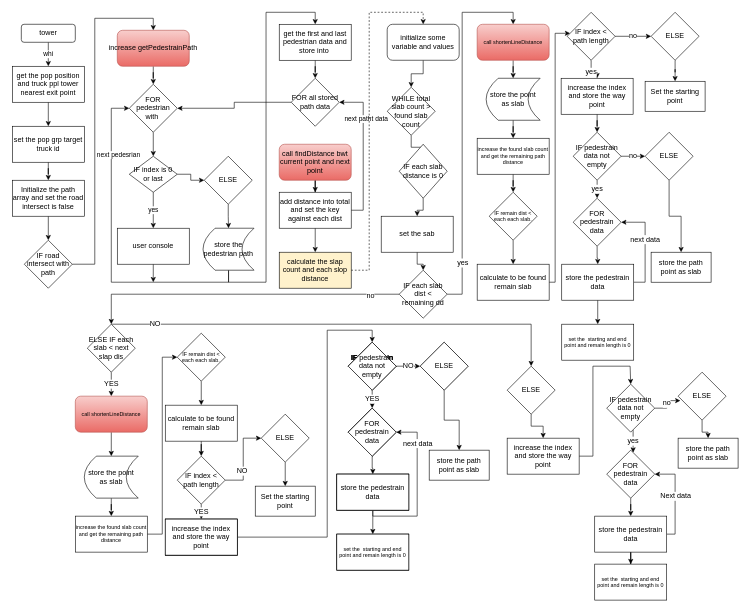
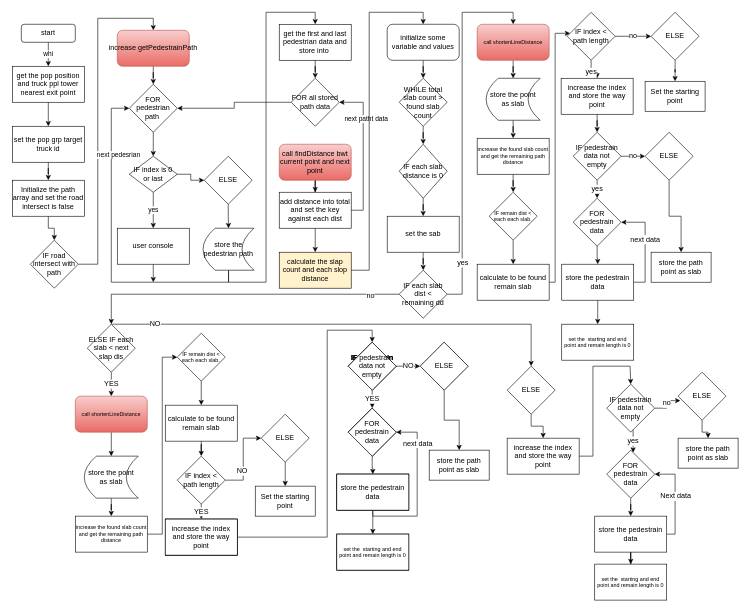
node "tower": label "tower" -> "start"
node "FOR pedestrian with": label "FOR pedestrian with" -> "FOR pedestrian path"
node "WHILE total slab count > found slab count": moved (411, 111) -> (423, 102)
edge "calculate the slap count and each slop distance" -> "initialize some variable and values": style dashed -> solid
node "set the sab": moved (417, 234) -> (423, 234)
node "IF road intersect with path": moved (48, 264) -> (54, 264)
